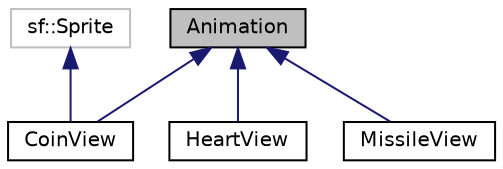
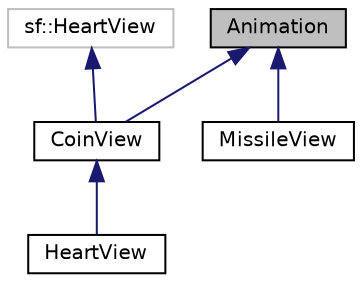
node "sf::Sprite": label "sf::Sprite" -> "sf::HeartView"
edge "HeartView" -> "Animation": now "HeartView" -> "CoinView"
